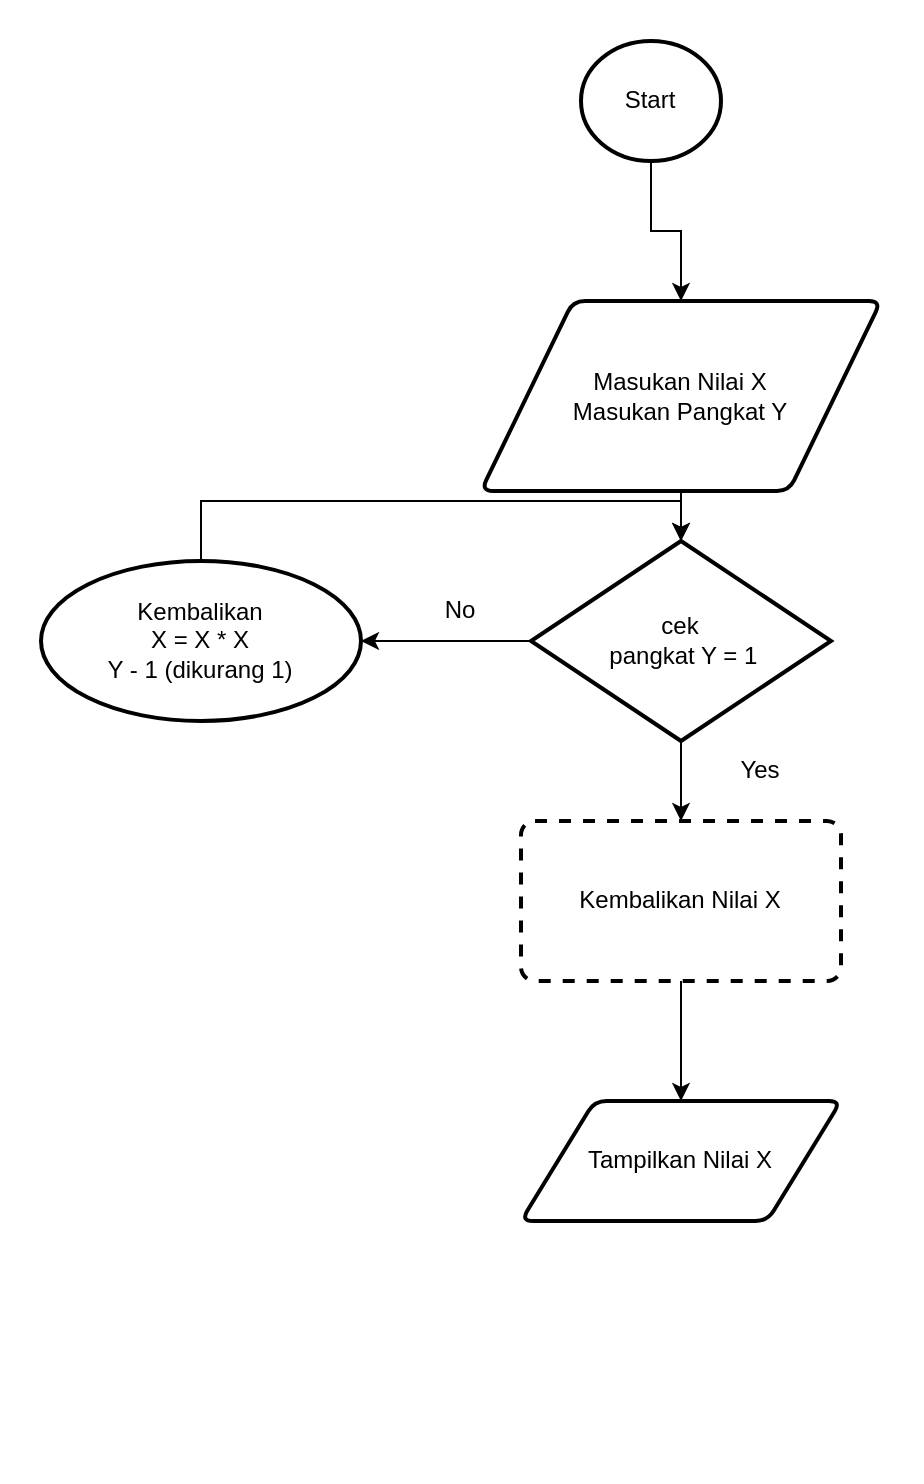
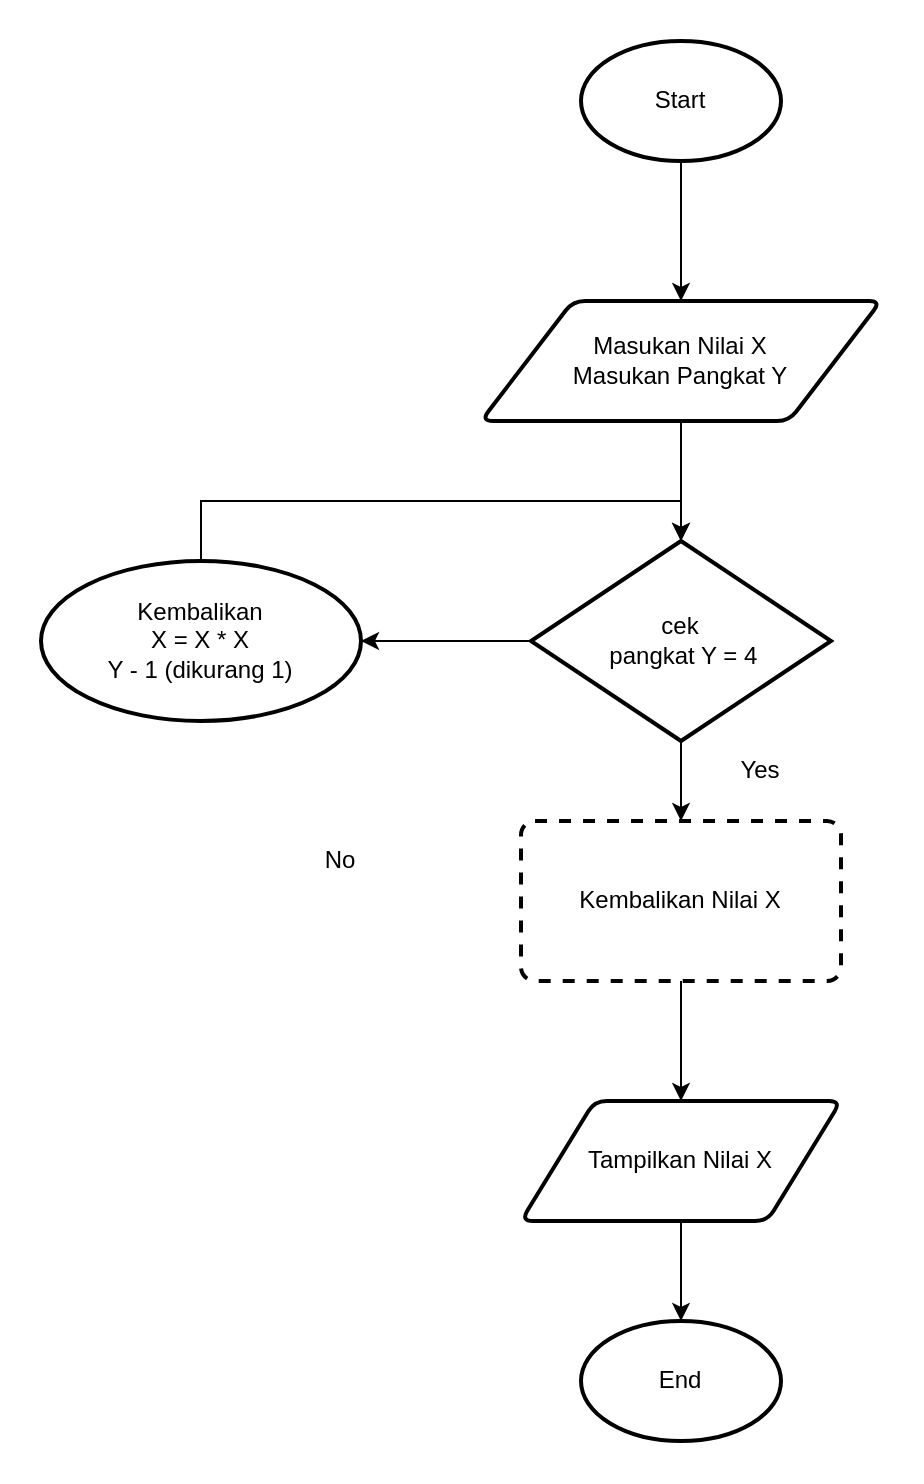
node "Start": size 140x120 -> 200x120
node "Masukan Nilai X Masukan Pangkat Y": size 400x190 -> 400x120
node "No": moved (461, 611) -> (341, 861)
node "cek pangkat Y = 1": label "cek pangkat Y = 1" -> "cek pangkat Y = 4"
edge "Tampilkan Nilai X" -> "End": added
node "End": added
